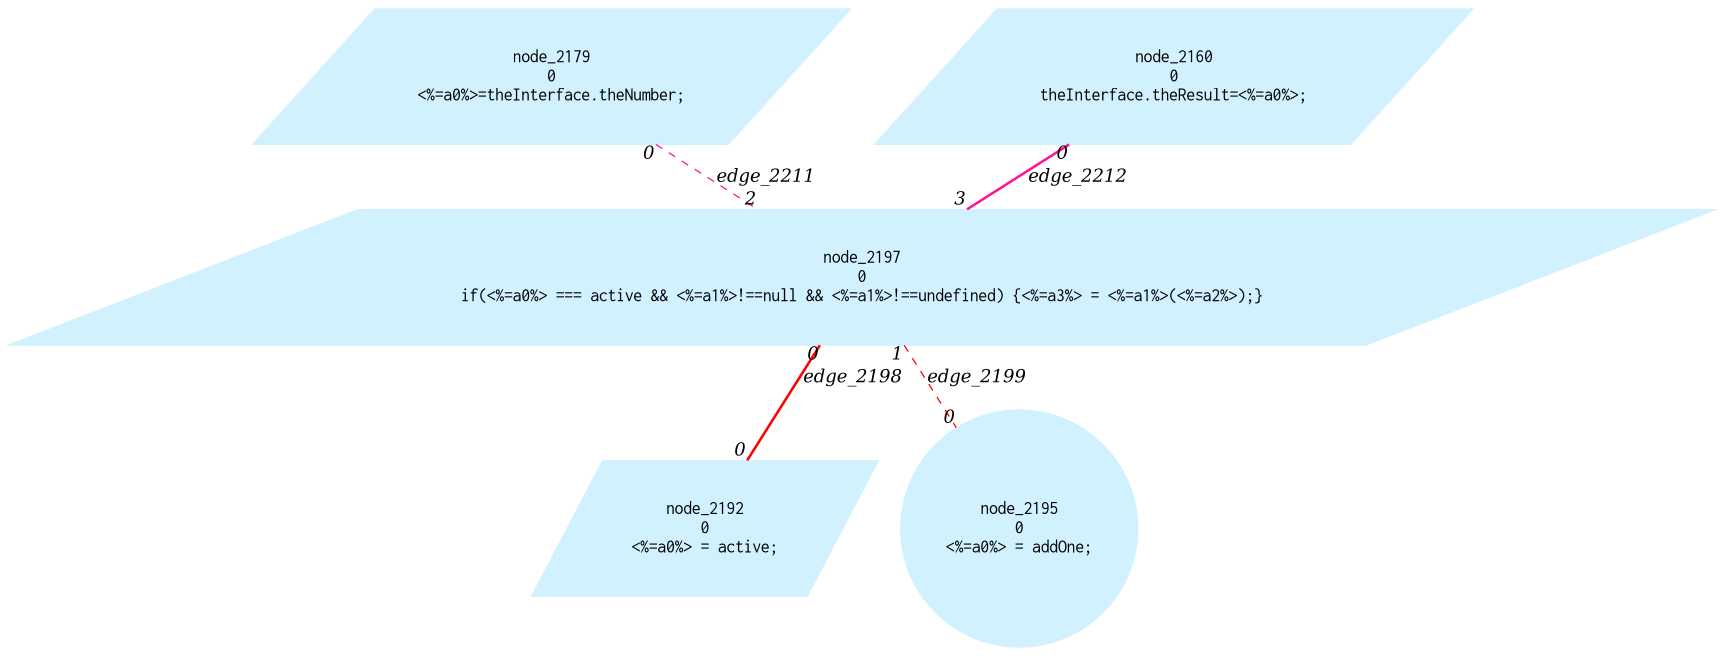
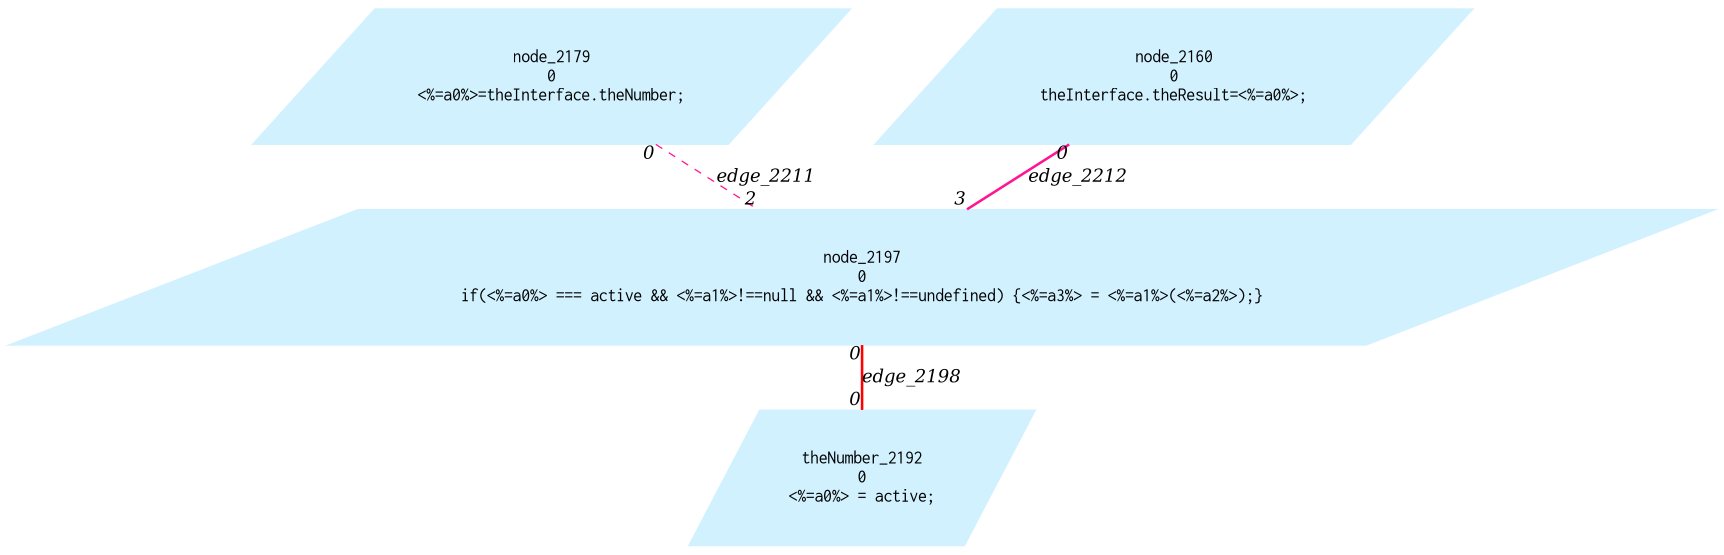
node "node_2192 0 <%=a0%> = active;": label "node_2192 0 <%=a0%> = active;" -> "theNumber_2192 0 <%=a0%> = active;"
node "node_2195 0 <%=a0%> = addOne;": removed
